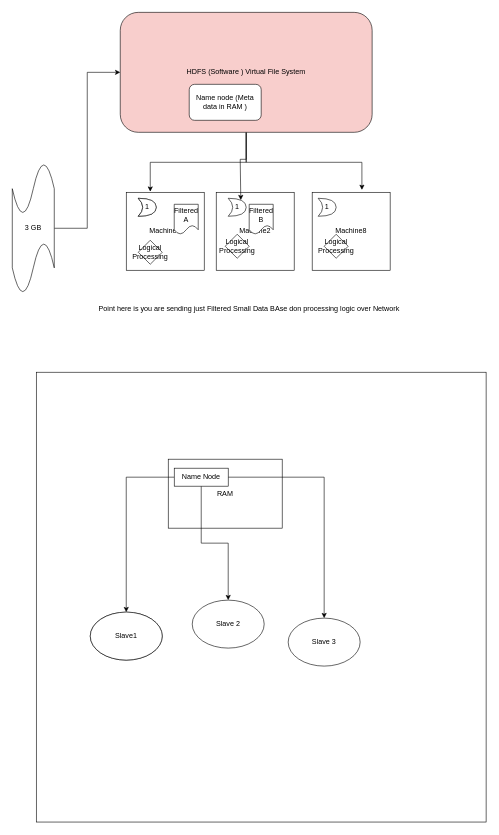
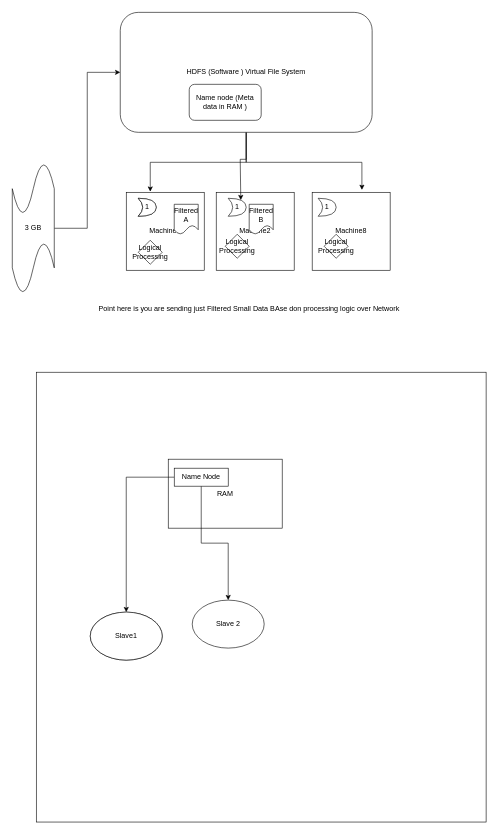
node "HDFS (Software ) Virtual File System": fillcolor #f8cecc -> #ffffff
edge "Name Node" -> "Slave 3": removed
node "Slave 3": removed
